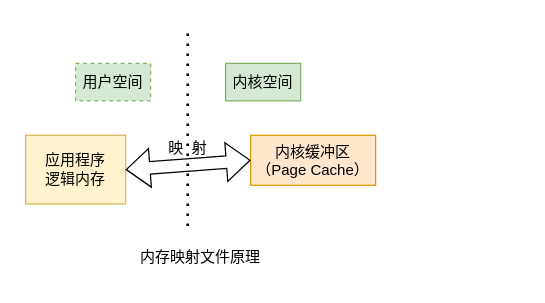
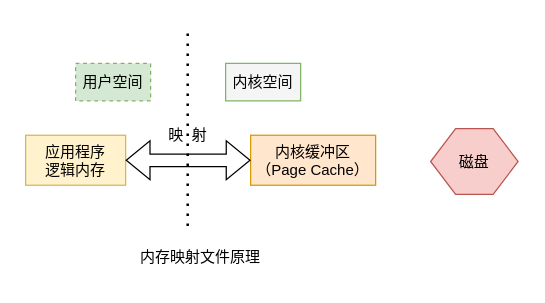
node "内核空间": fillcolor #d5e8d4 -> #f5f5f5
node "映 射": moved (188, 148) -> (188, 135)
node "磁盘": added
node "应用程序 逻辑内存": size 100x69 -> 100x50
